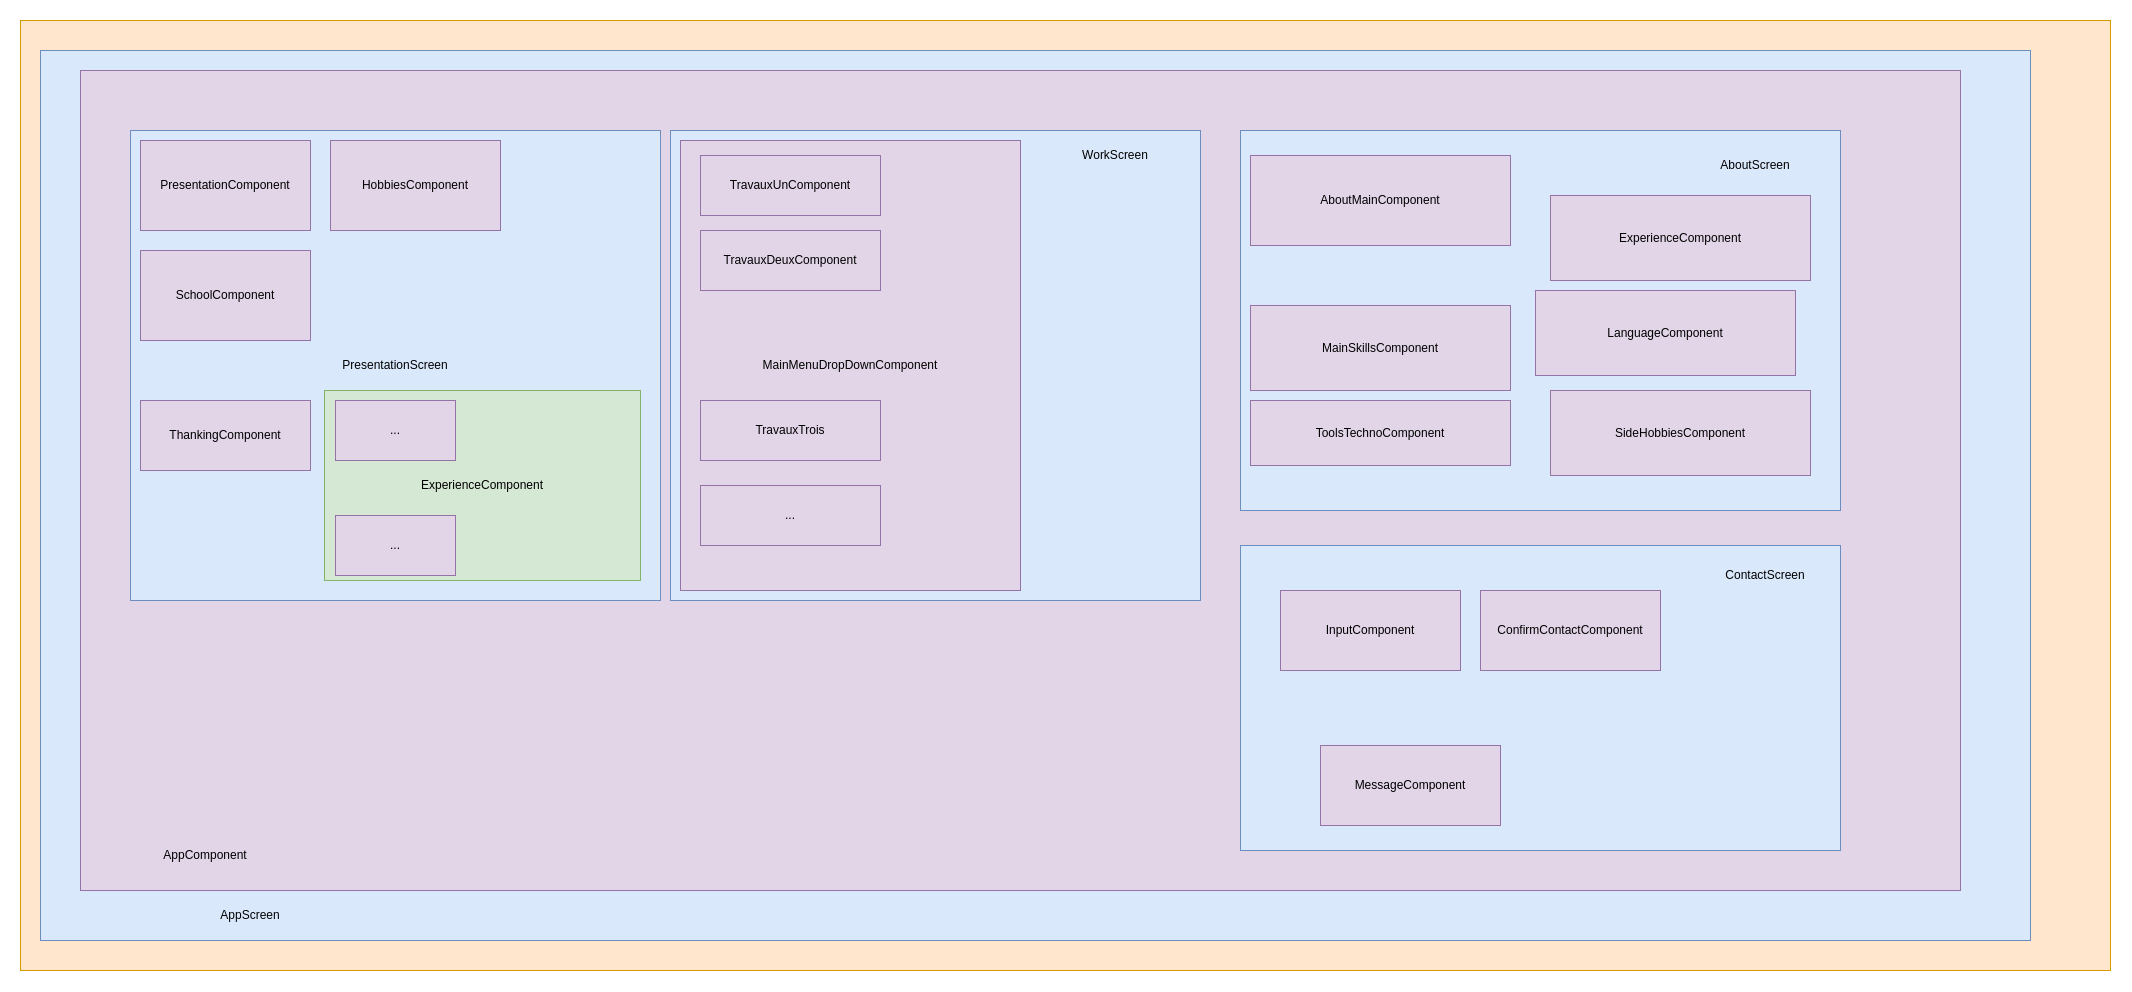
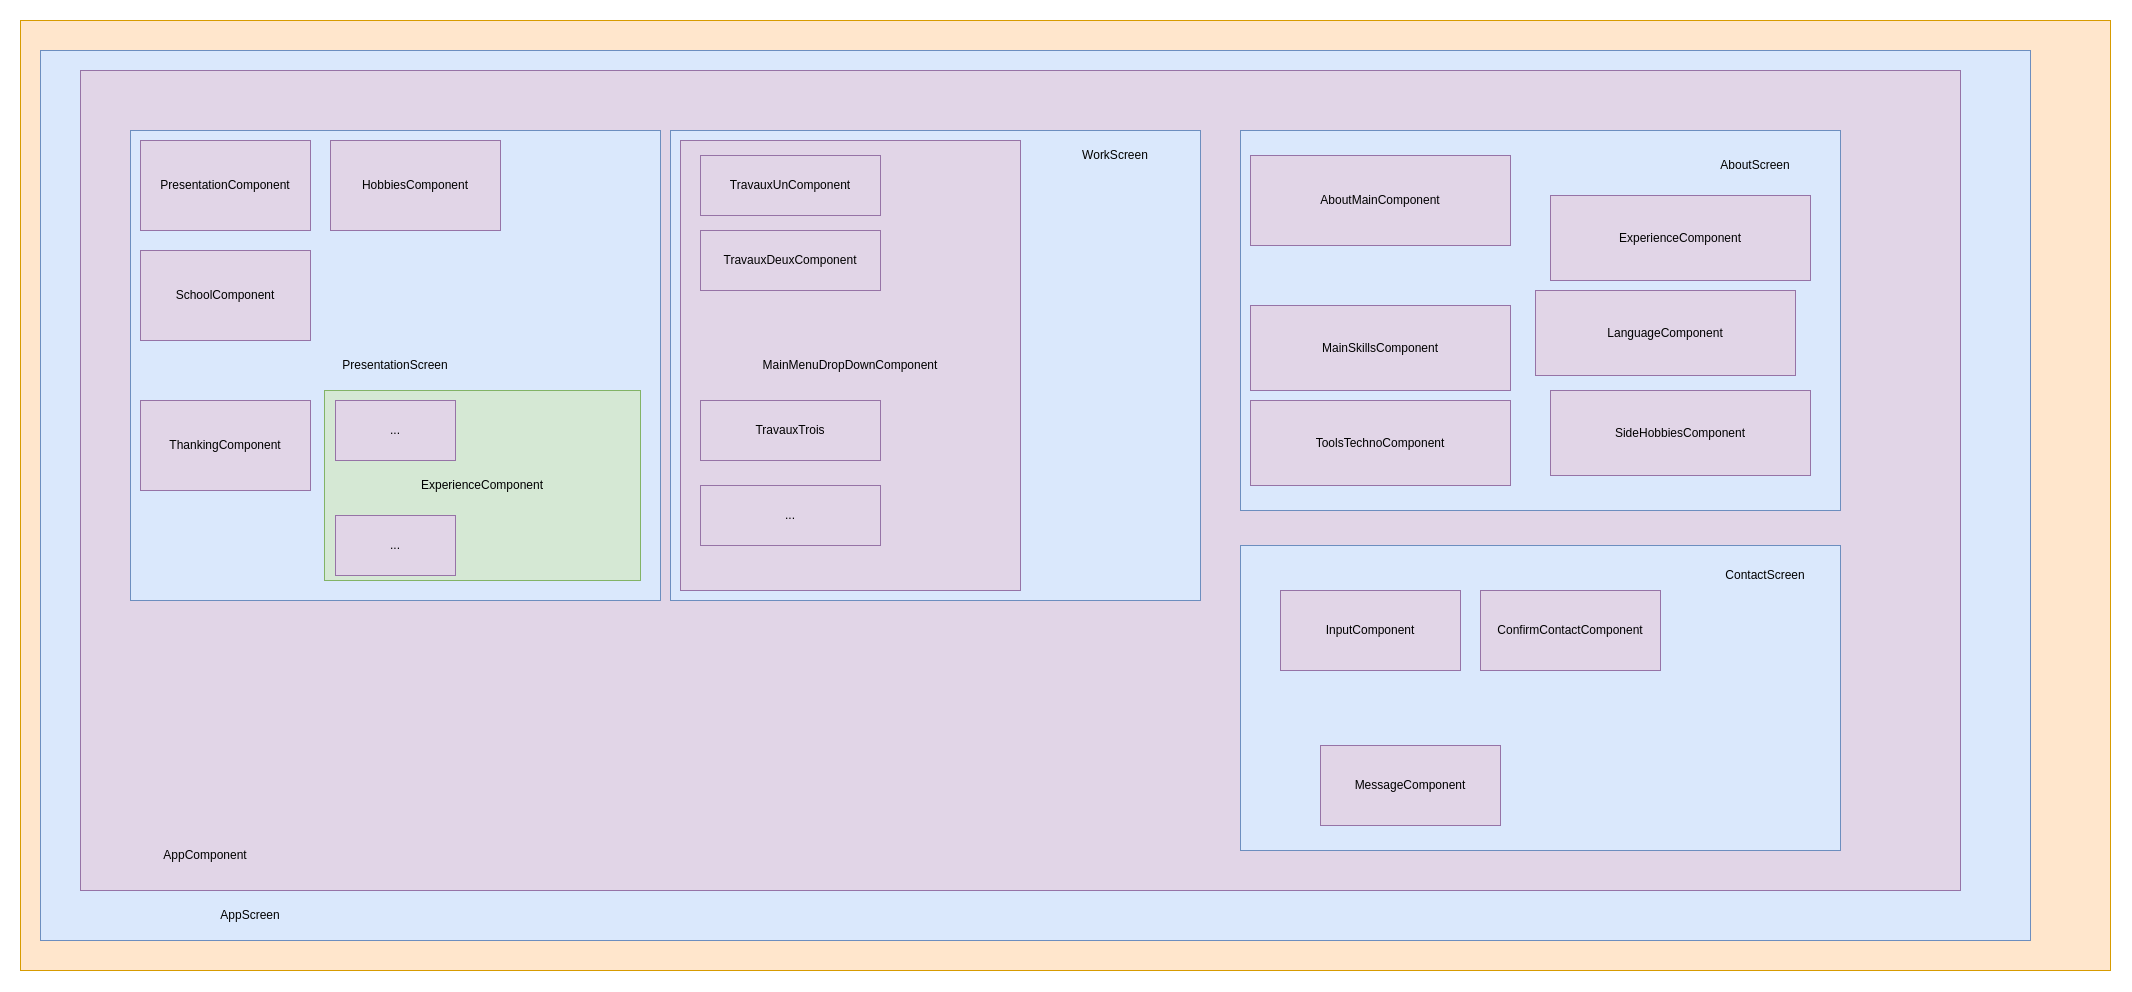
node "ToolsTechnoComponent": size 260x65 -> 260x85
node "ThankingComponent": size 170x70 -> 170x90
